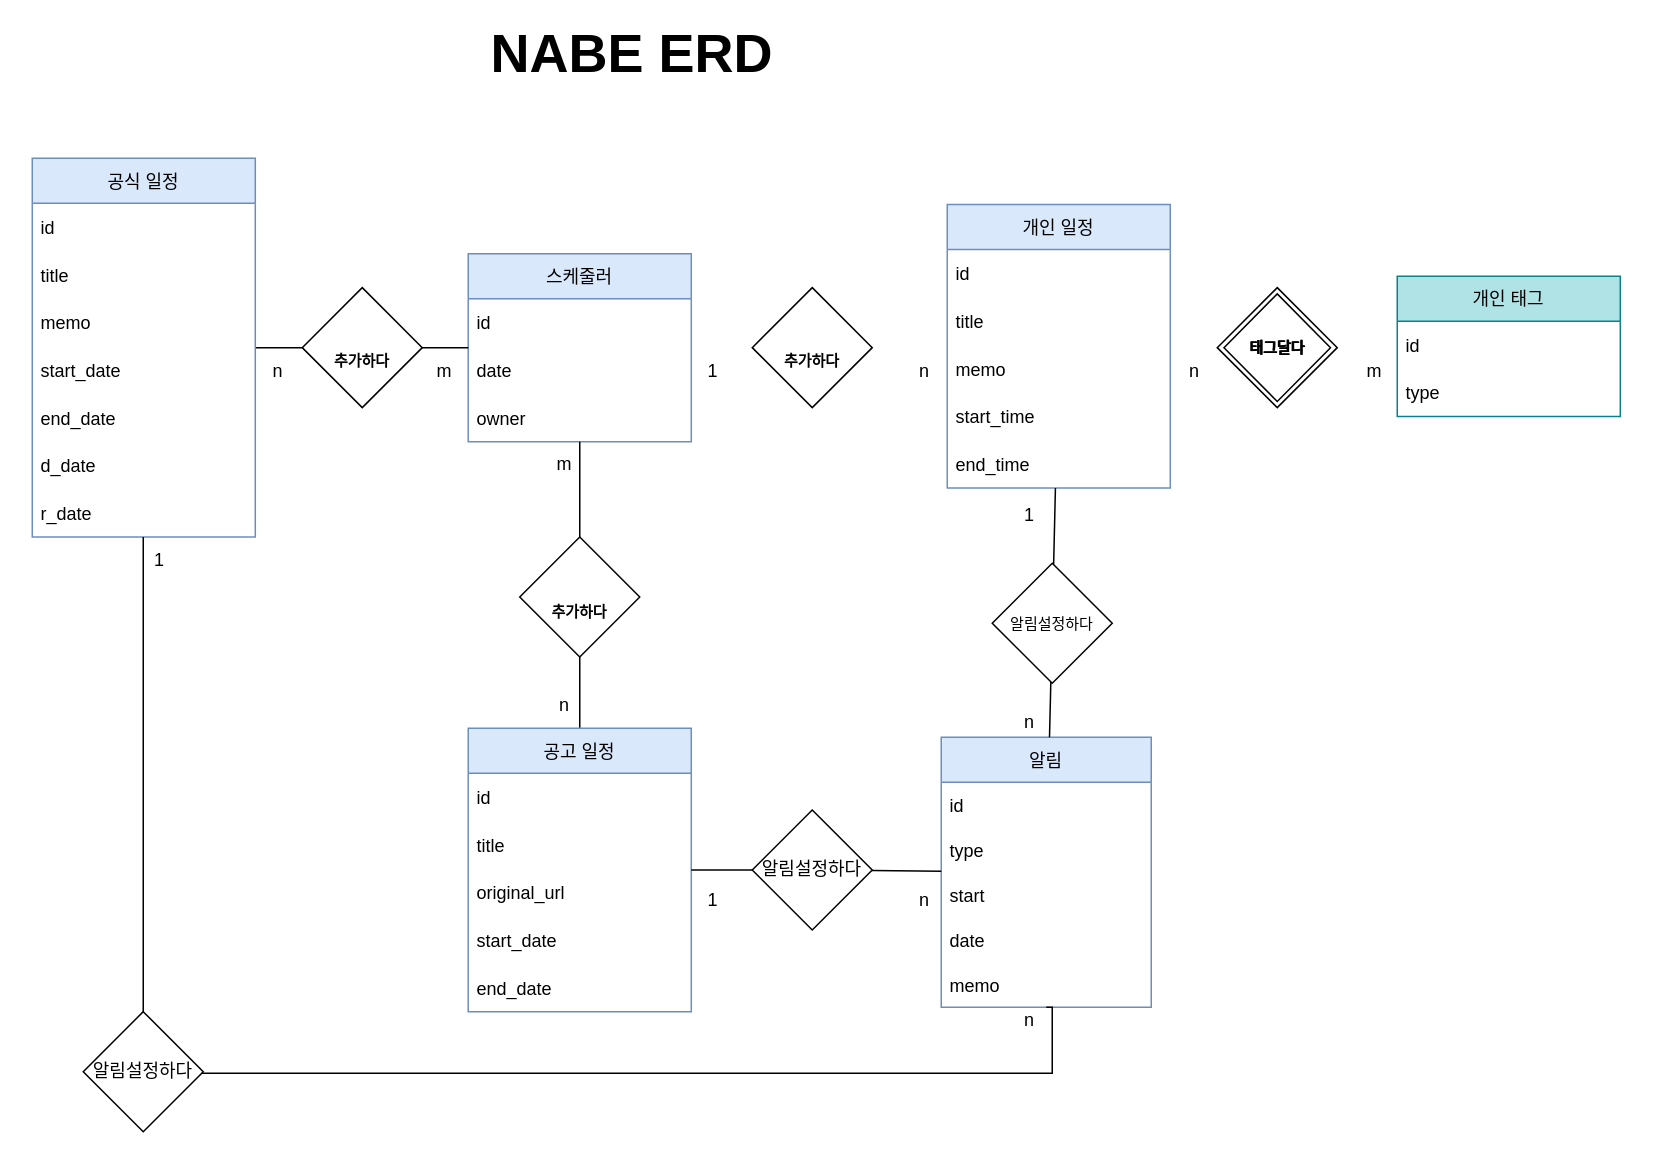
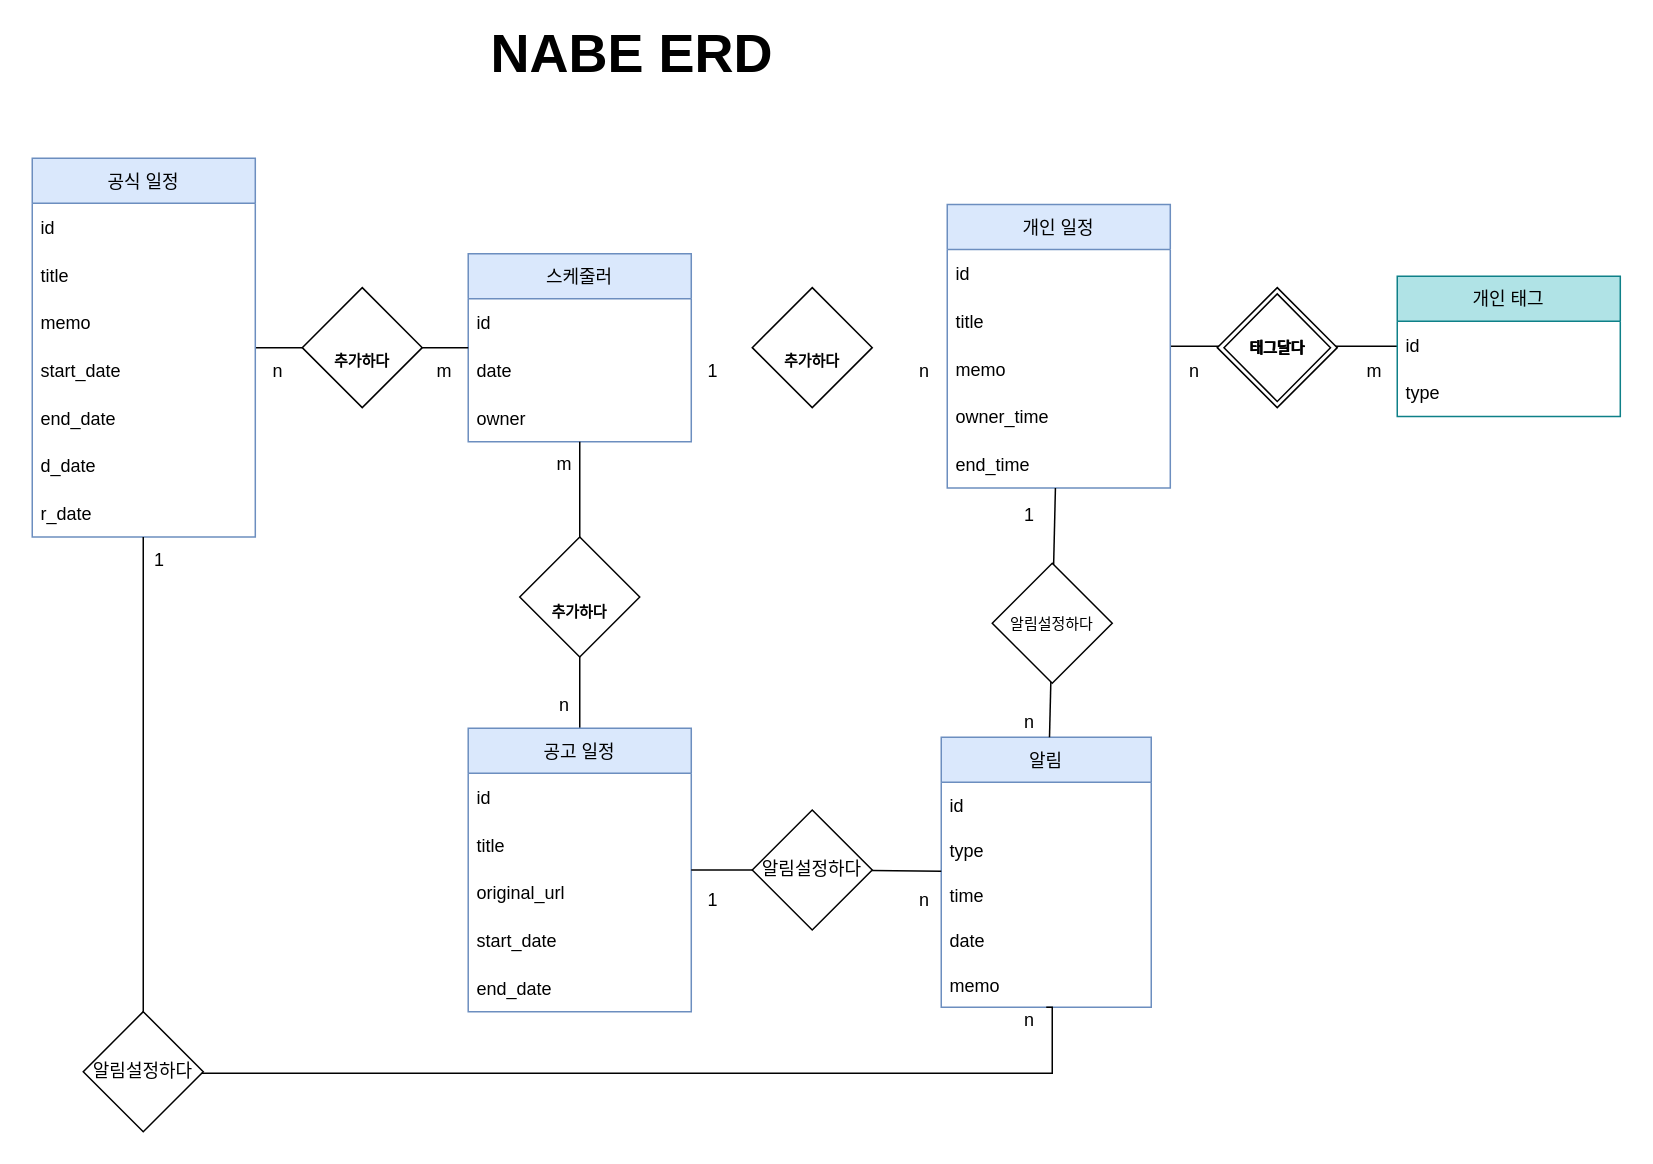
edge "개인 일정" -- "개인 태그": added
node "start_time": label "start_time" -> "owner_time"
node "start": label "start" -> "time"
